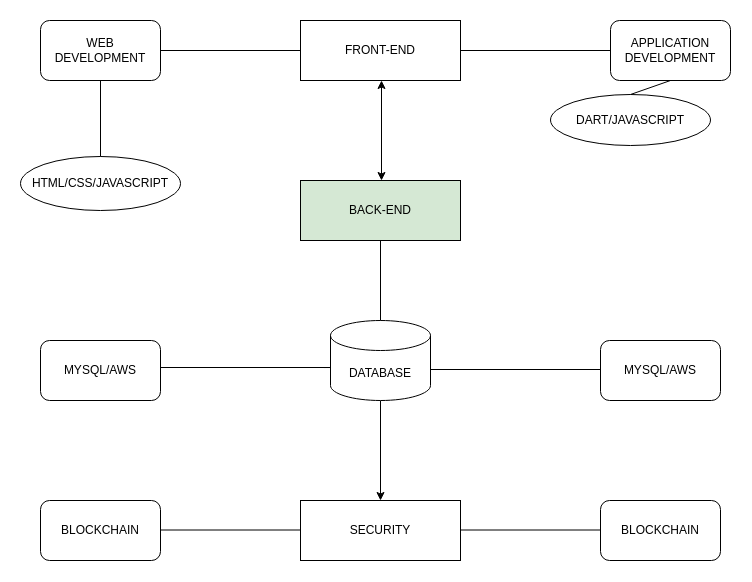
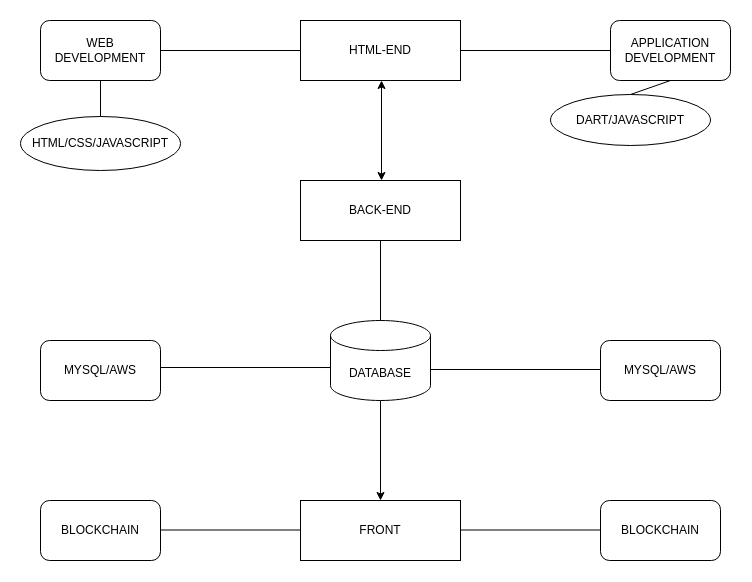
node "FRONT-END": label "FRONT-END" -> "HTML-END"
node "HTML/CSS/JAVASCRIPT": moved (101, 184) -> (101, 144)
node "BACK-END": fillcolor #d5e8d4 -> #ffffff
node "SECURITY": label "SECURITY" -> "FRONT"
